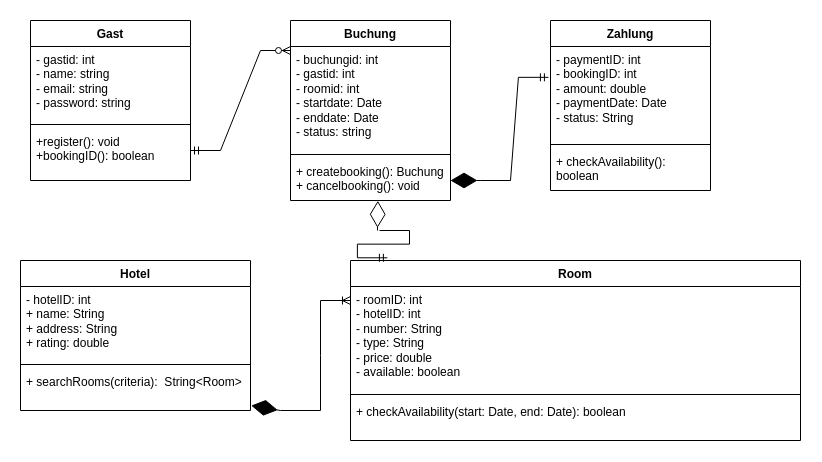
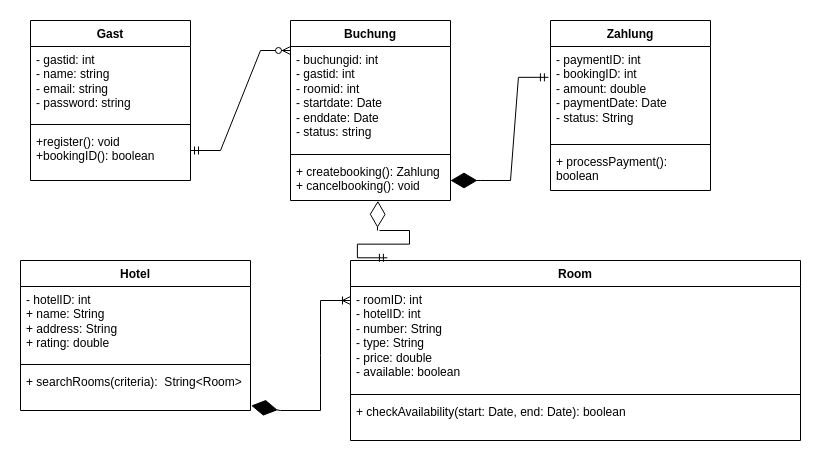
node "+ checkAvailability(): boolean": label "+ checkAvailability(): boolean" -> "+ processPayment(): boolean"
node "+ createbooking(): Buchung + cancelbooking(): void": label "+ createbooking(): Buchung + cancelbooking(): void" -> "+ createbooking(): Zahlung + cancelbooking(): void"
